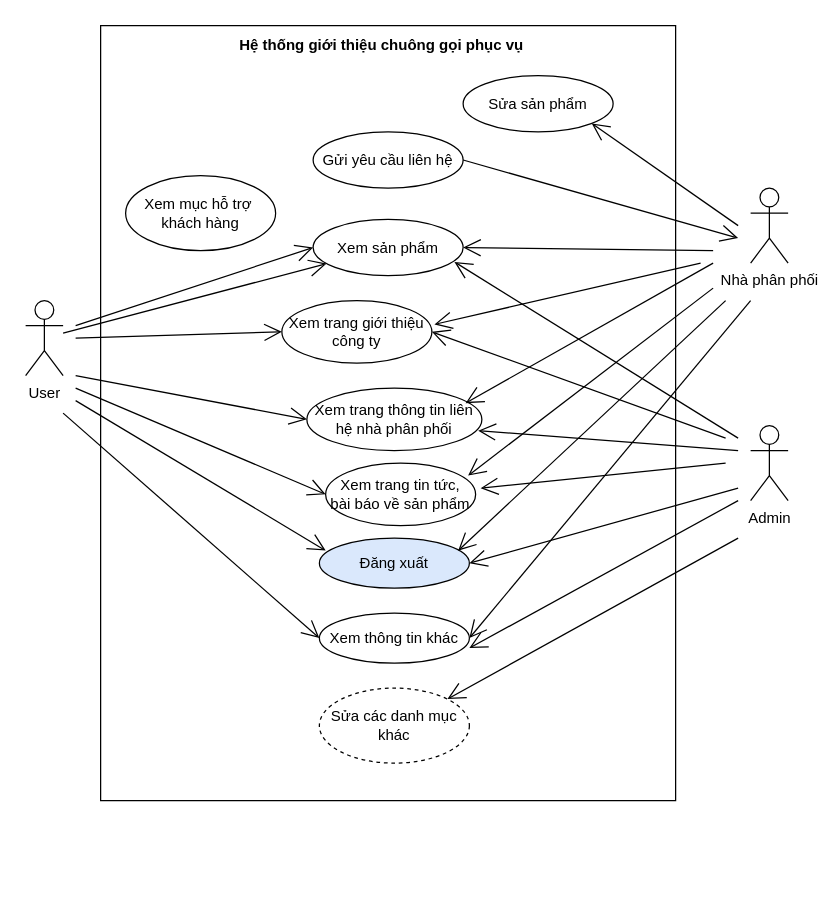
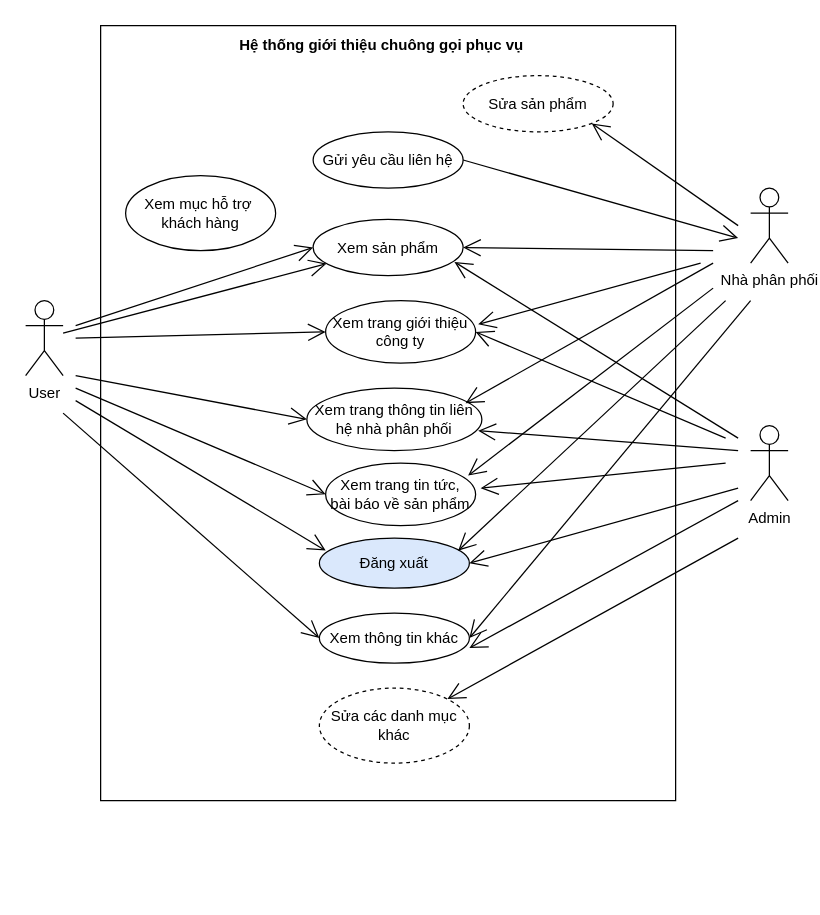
node "Sửa sản phẩm": style solid -> dashed
node "Xem trang giới thiệu công ty": moved (357, 332) -> (401, 332)
